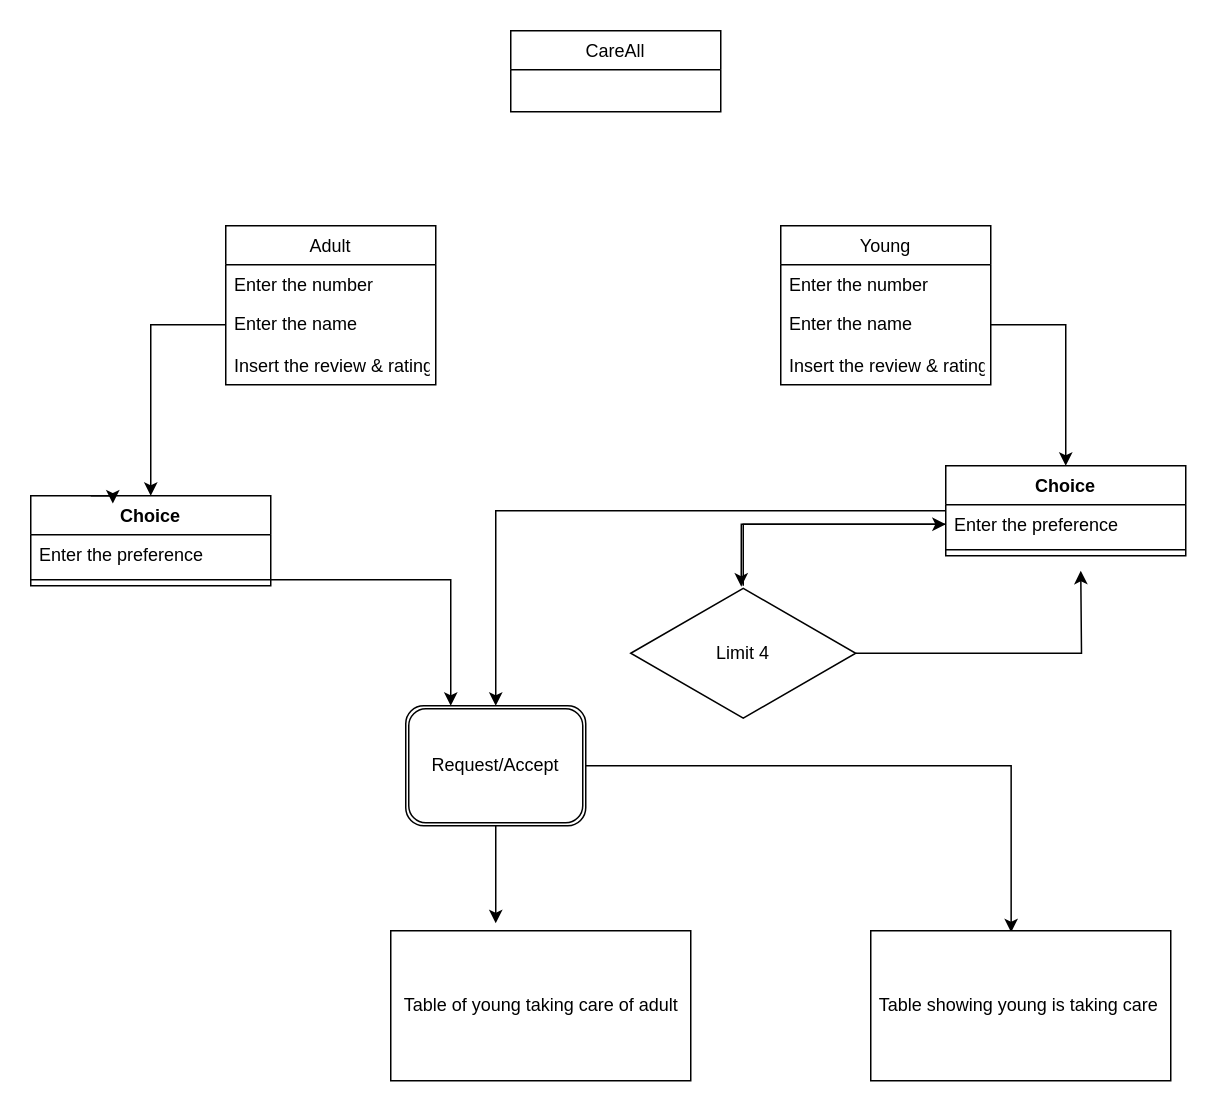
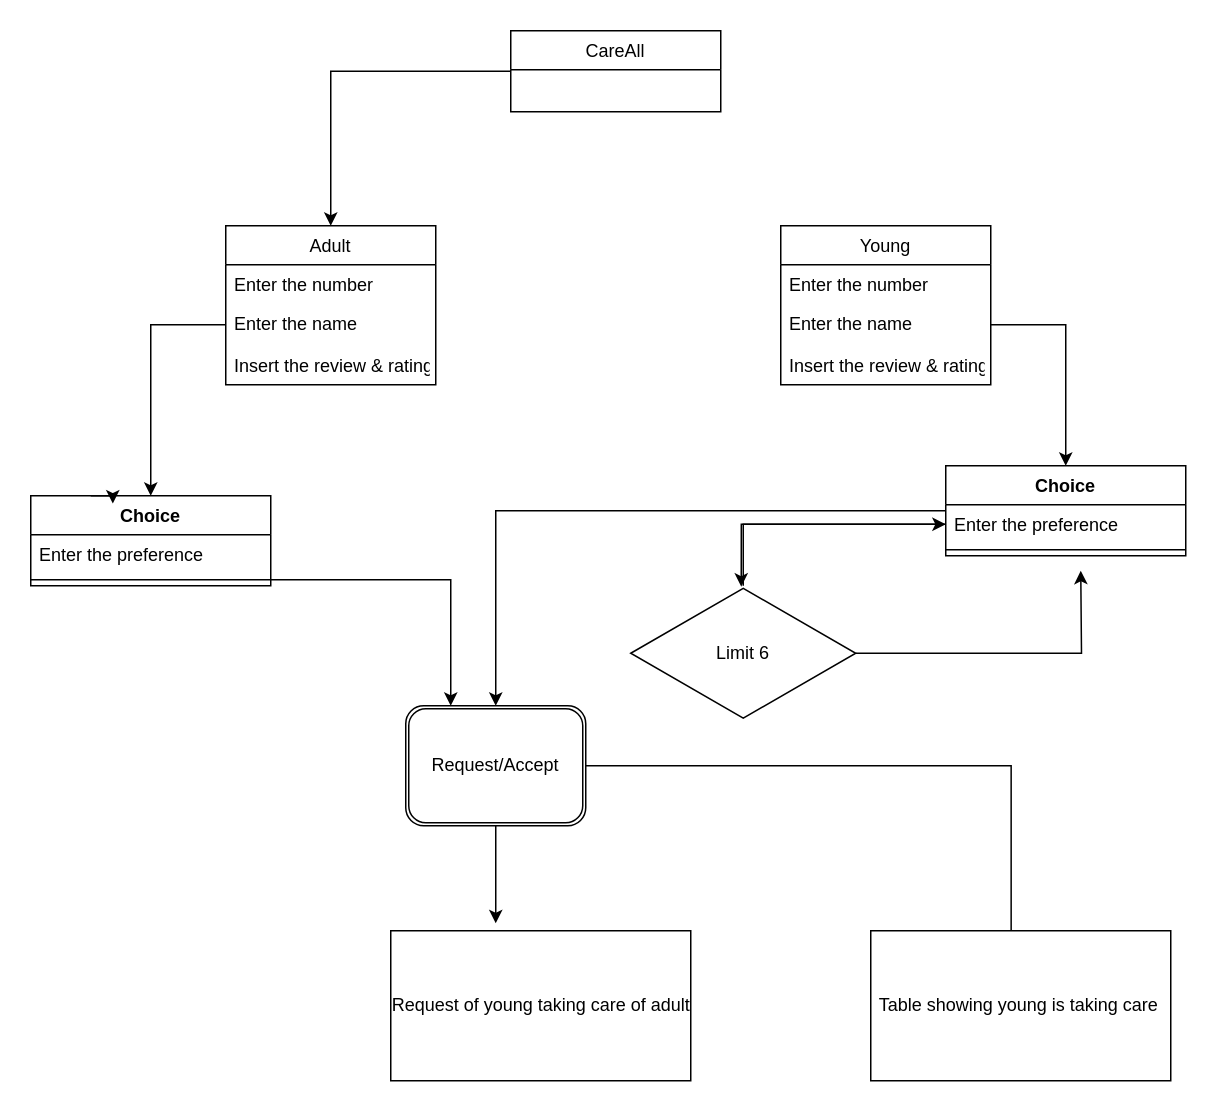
edge "CareAll" -> "Adult": added
node "Limit 4": label "Limit 4" -> "Limit 6"
edge "Request/Accept" -> "Table showing young is taking care": arrowhead classic -> none
node "Table of young taking care of adult": label "Table of young taking care of adult" -> "Request of young taking care of adult"
